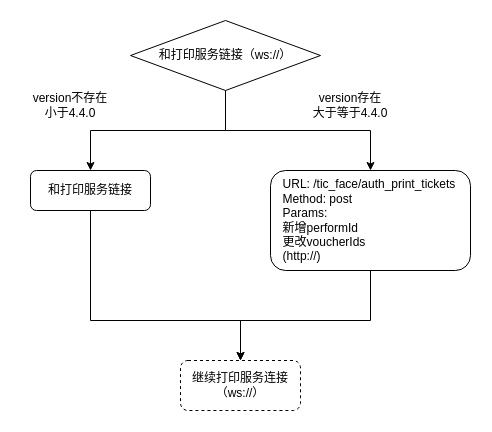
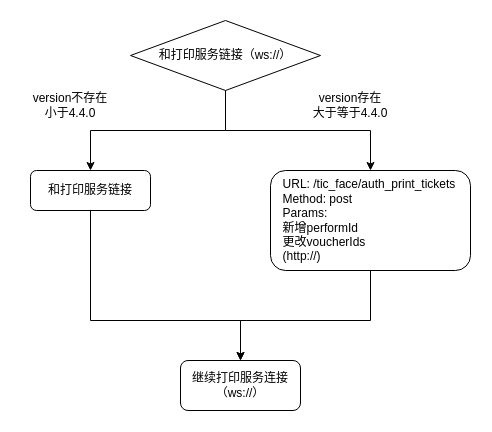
node "继续打印服务连接（ws://）": style dashed -> solid
